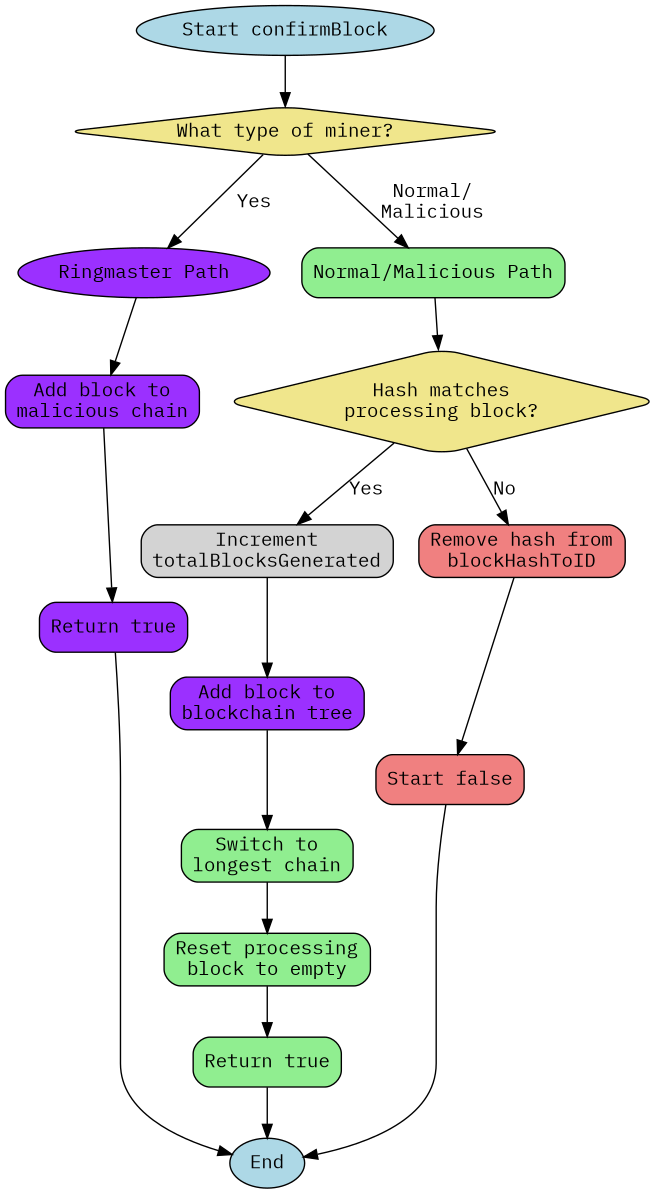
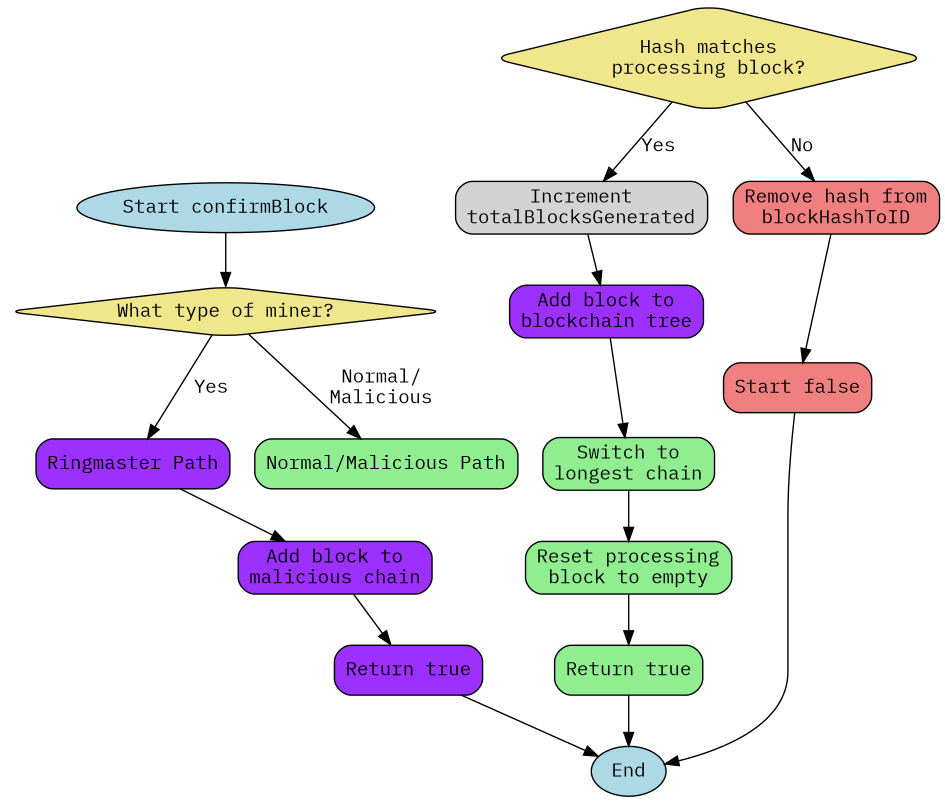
node "Ringmaster Path": shape ellipse -> box
edge "Normal/Malicious Path" -> "Hash matches processing block?": removed
